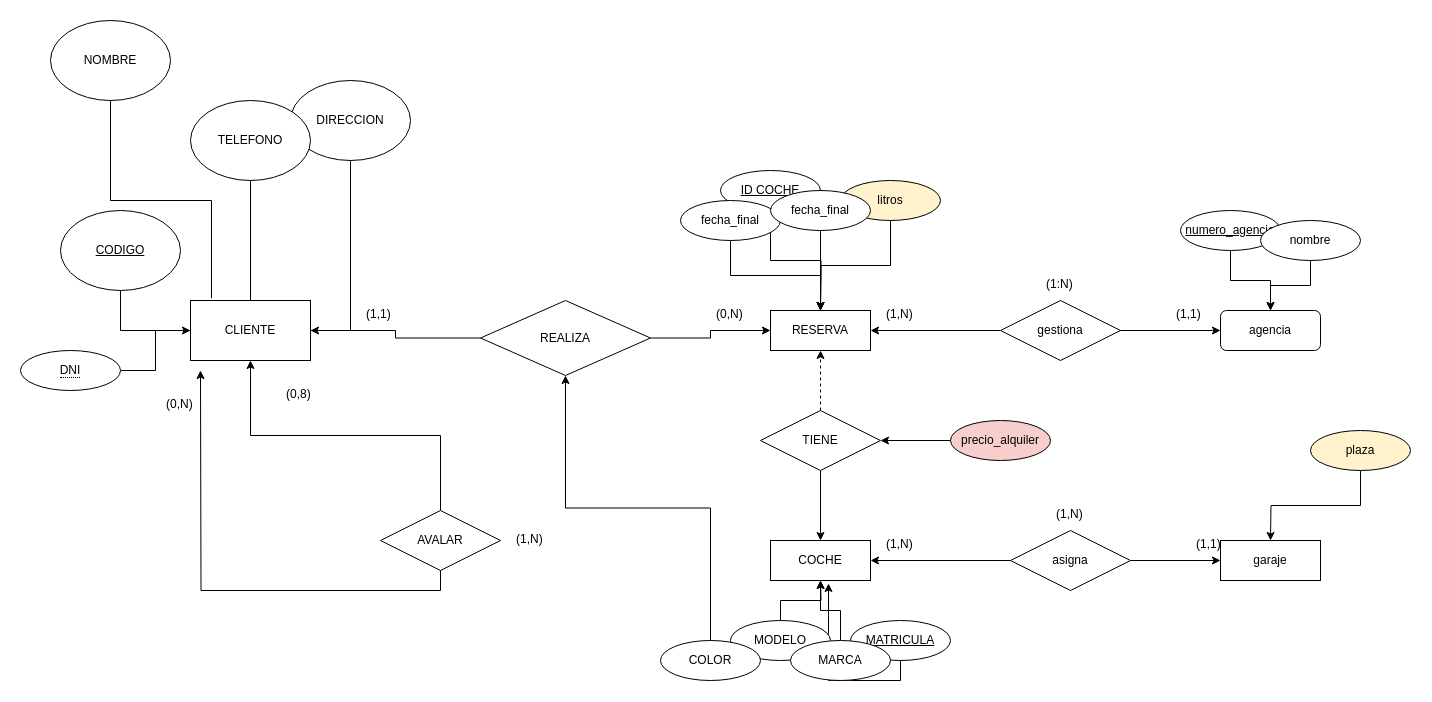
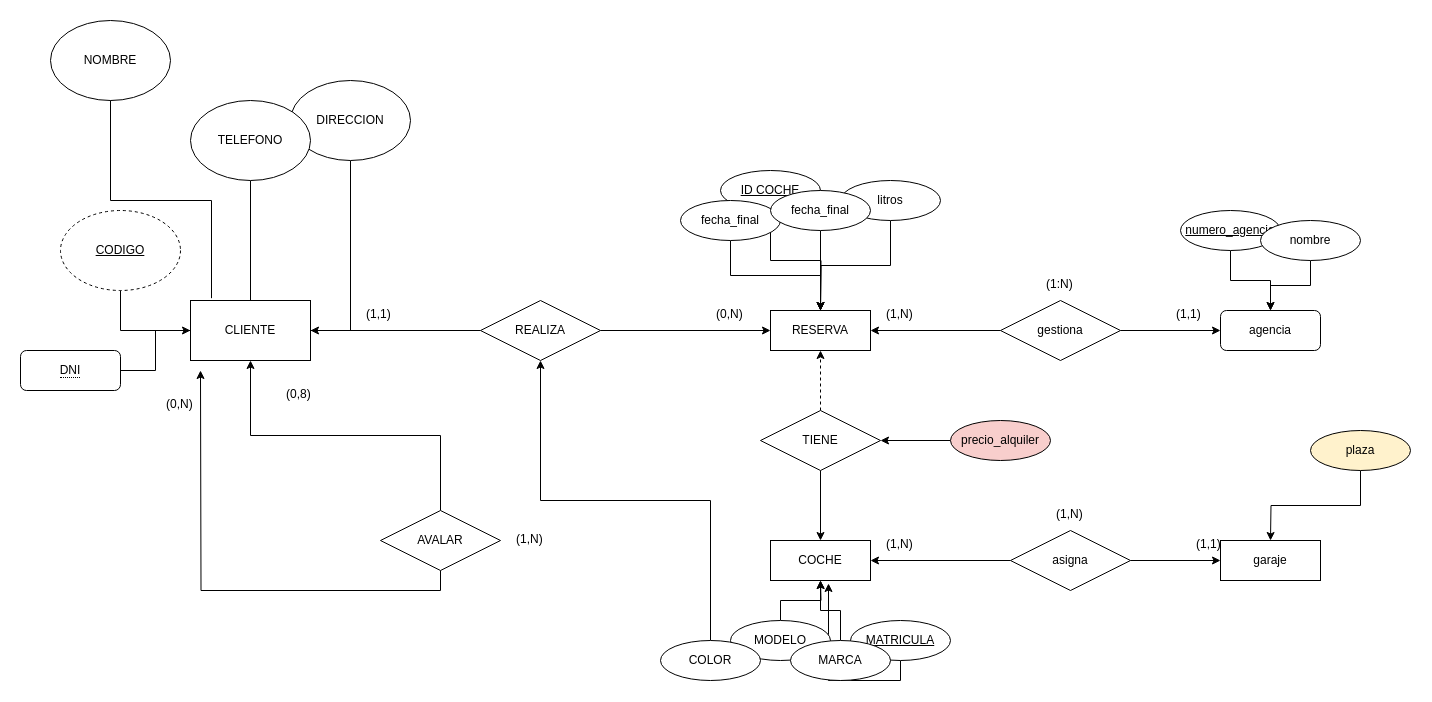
node "litros": fillcolor #fff2cc -> #ffffff
node "CODIGO": style solid -> dashed
node "REALIZA": size 170x75 -> 120x60
node "DNI": shape ellipse -> rounded rectangle
